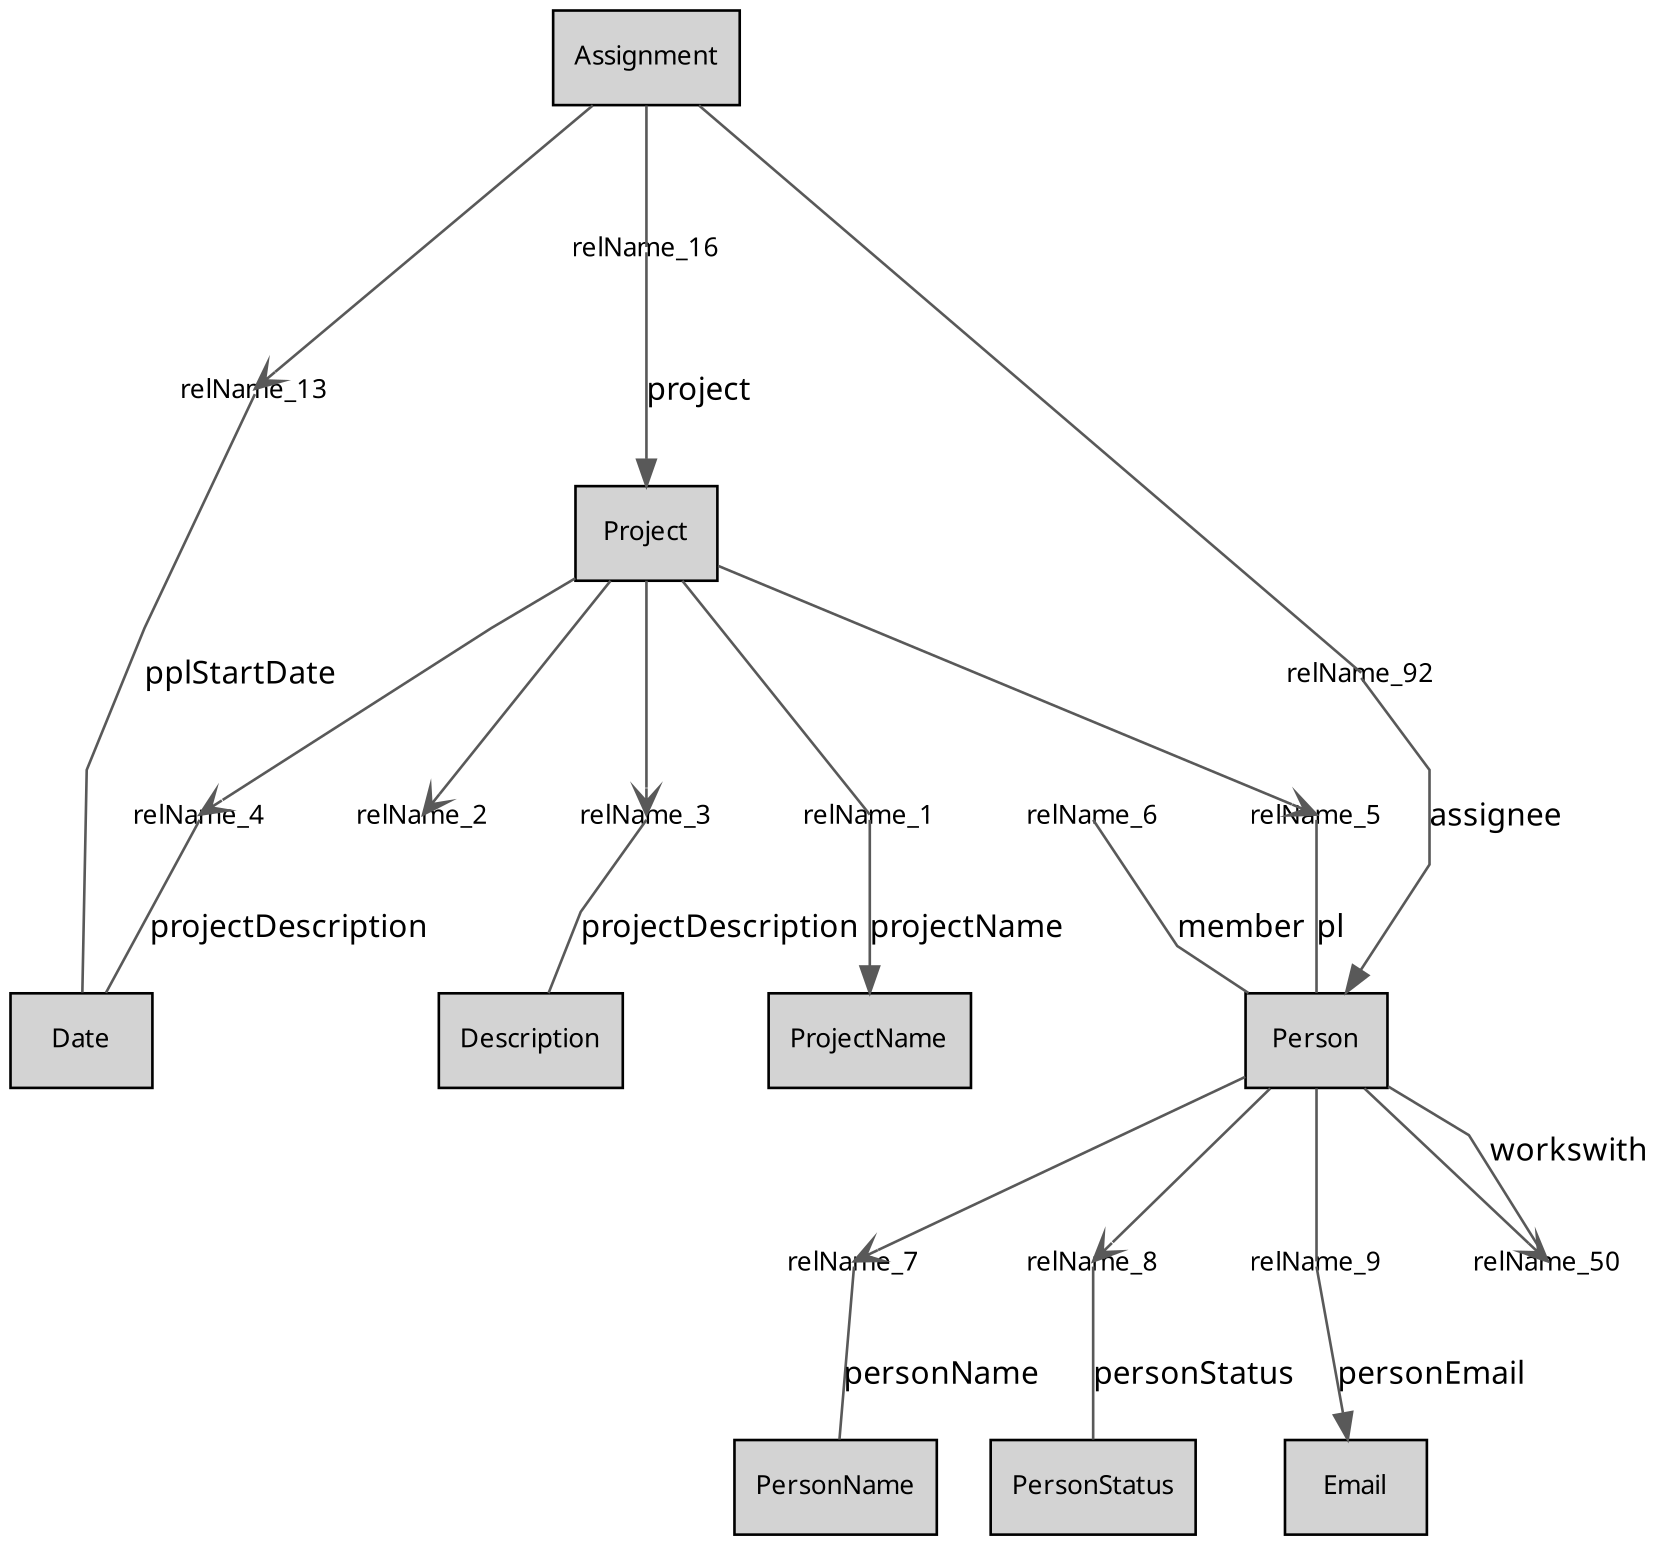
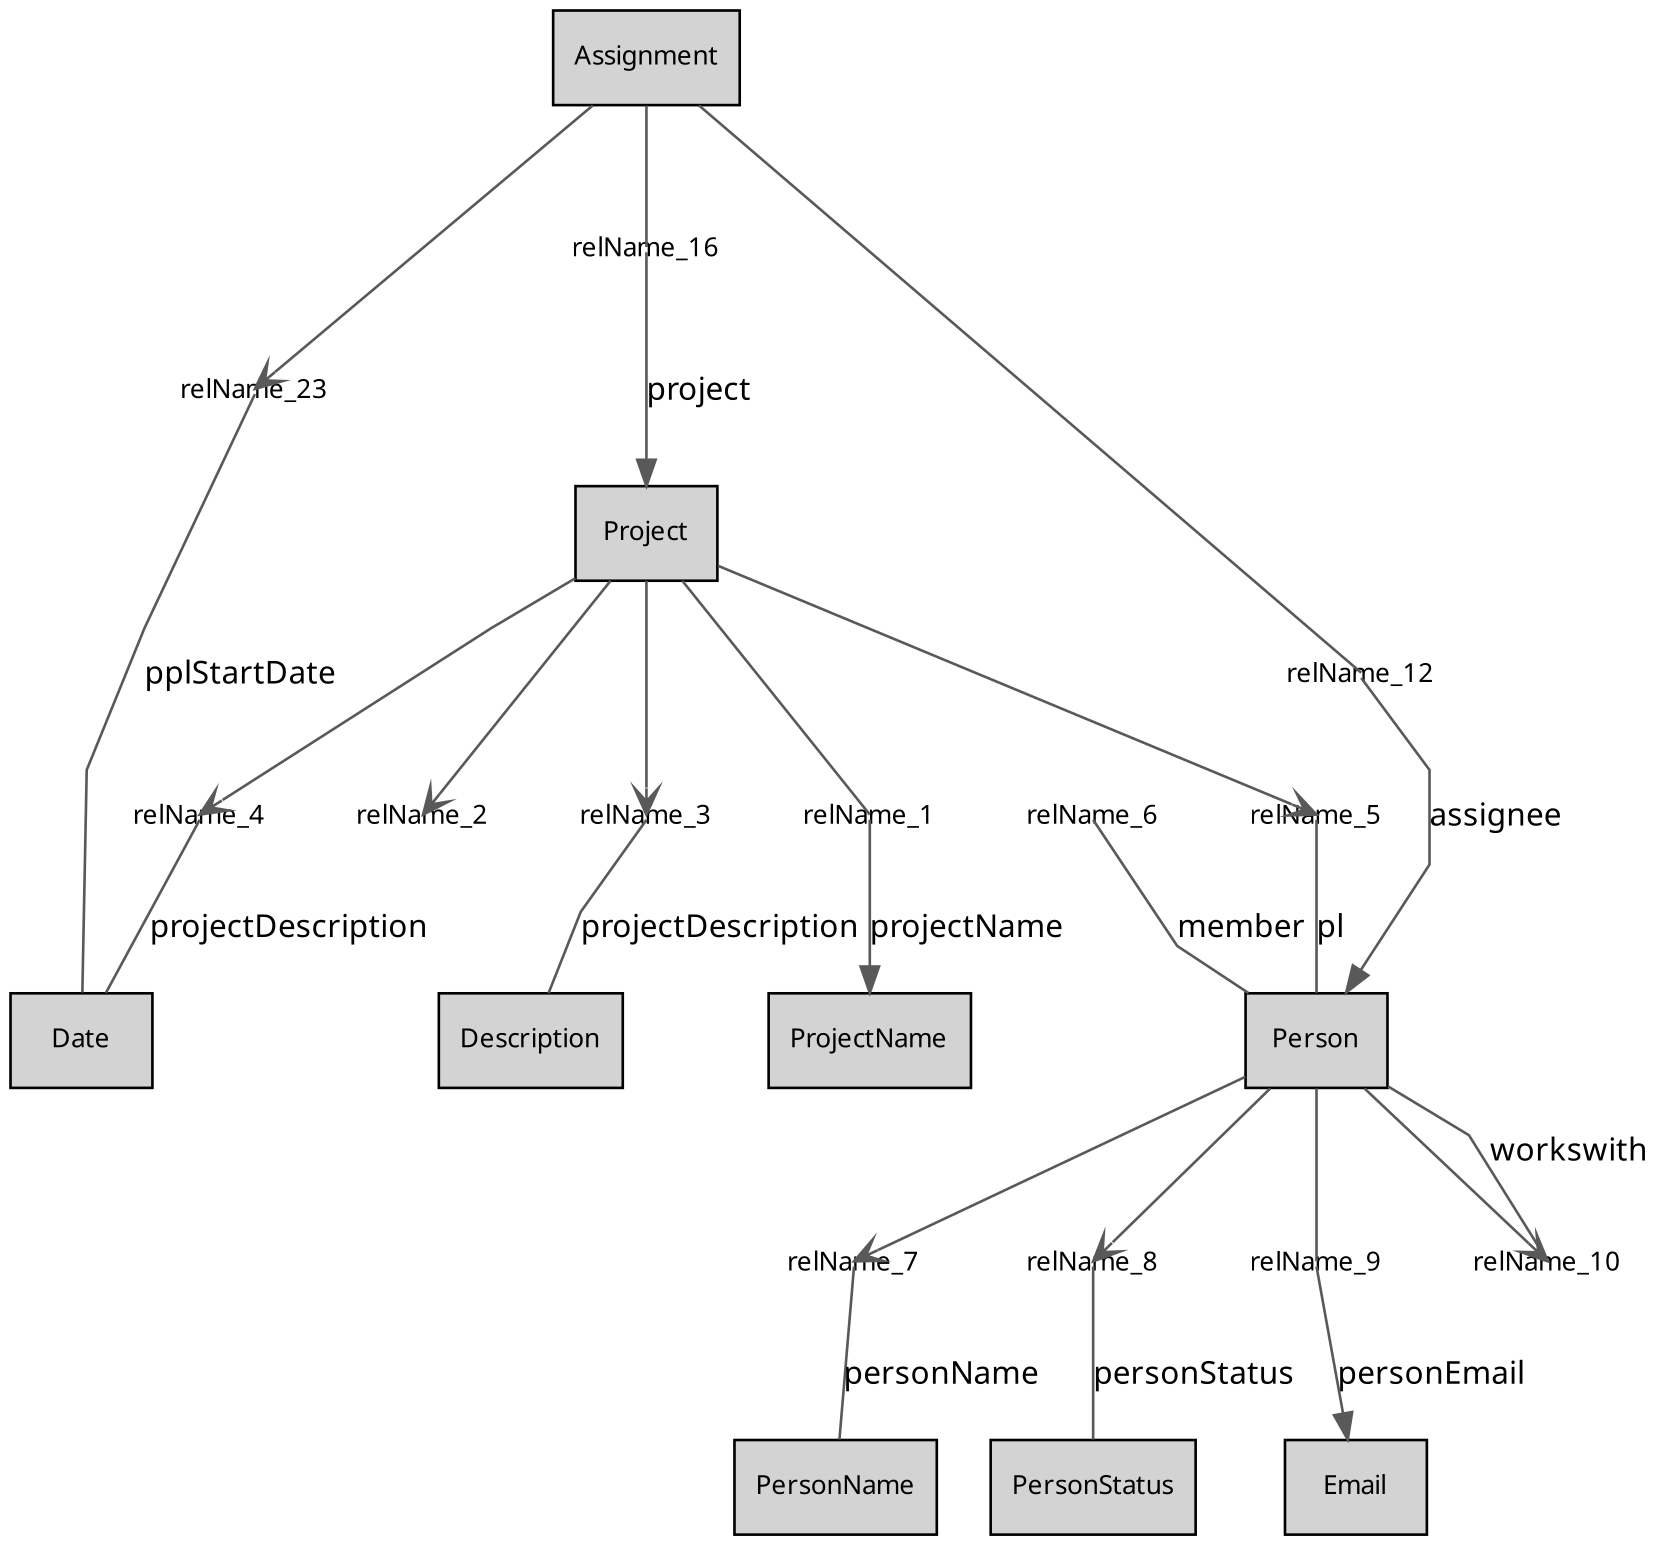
node "relName_13": label "relName_13" -> "relName_23"
node "relName_92": label "relName_92" -> "relName_12"
node "relName_50": label "relName_50" -> "relName_10"
